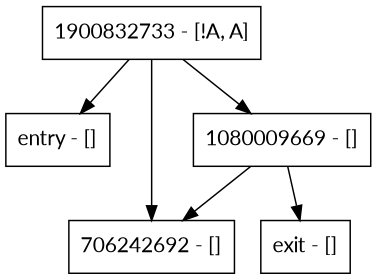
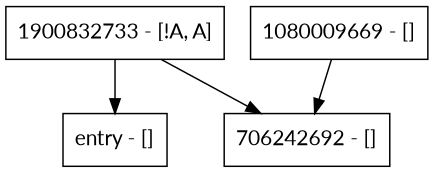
edge "1900832733 - [!A, A]" -> "1080009669 - []": removed
node "exit - []": removed
